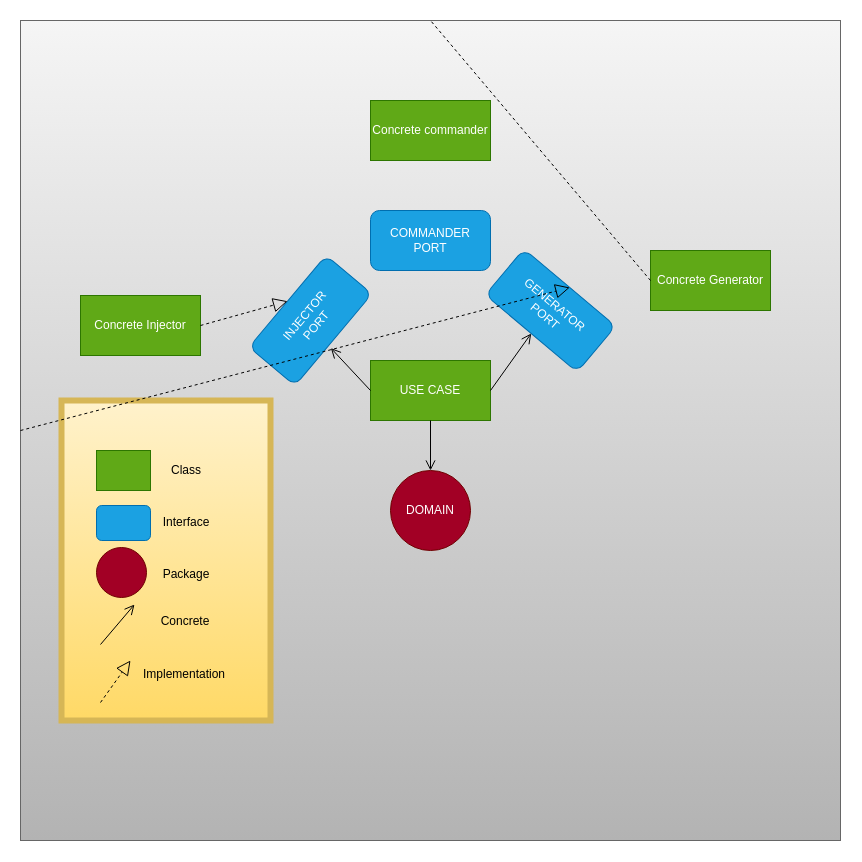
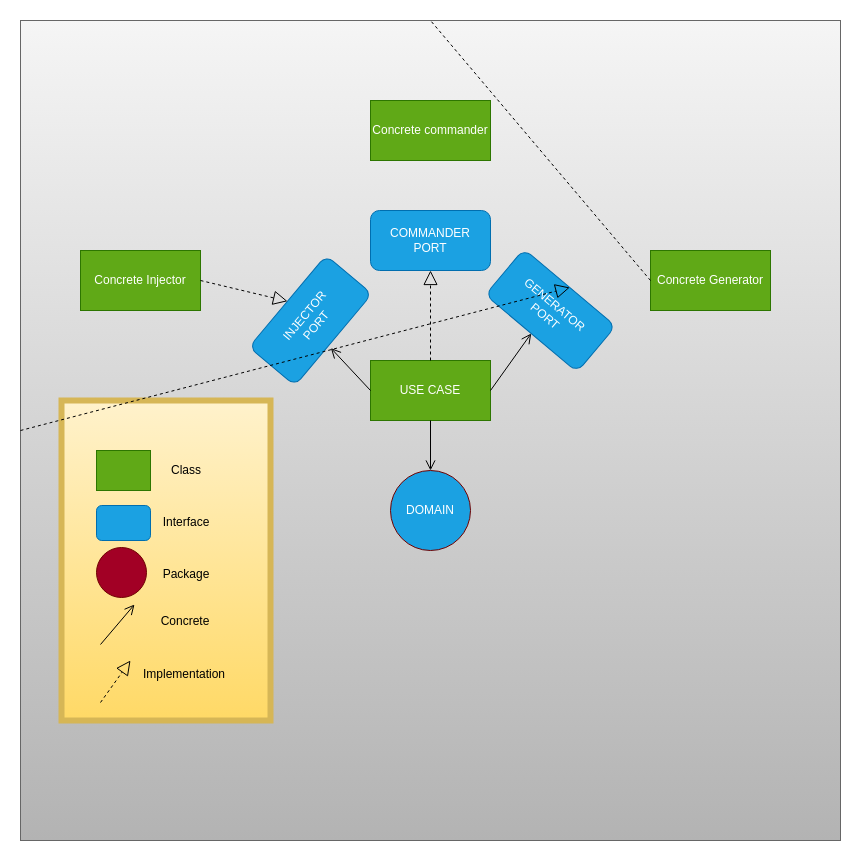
edge "USE CASE" -> "COMMANDER PORT": added
node "Concrete Injector": moved (141, 326) -> (141, 281)
node "DOMAIN": fillcolor #a20025 -> #1ba1e2
